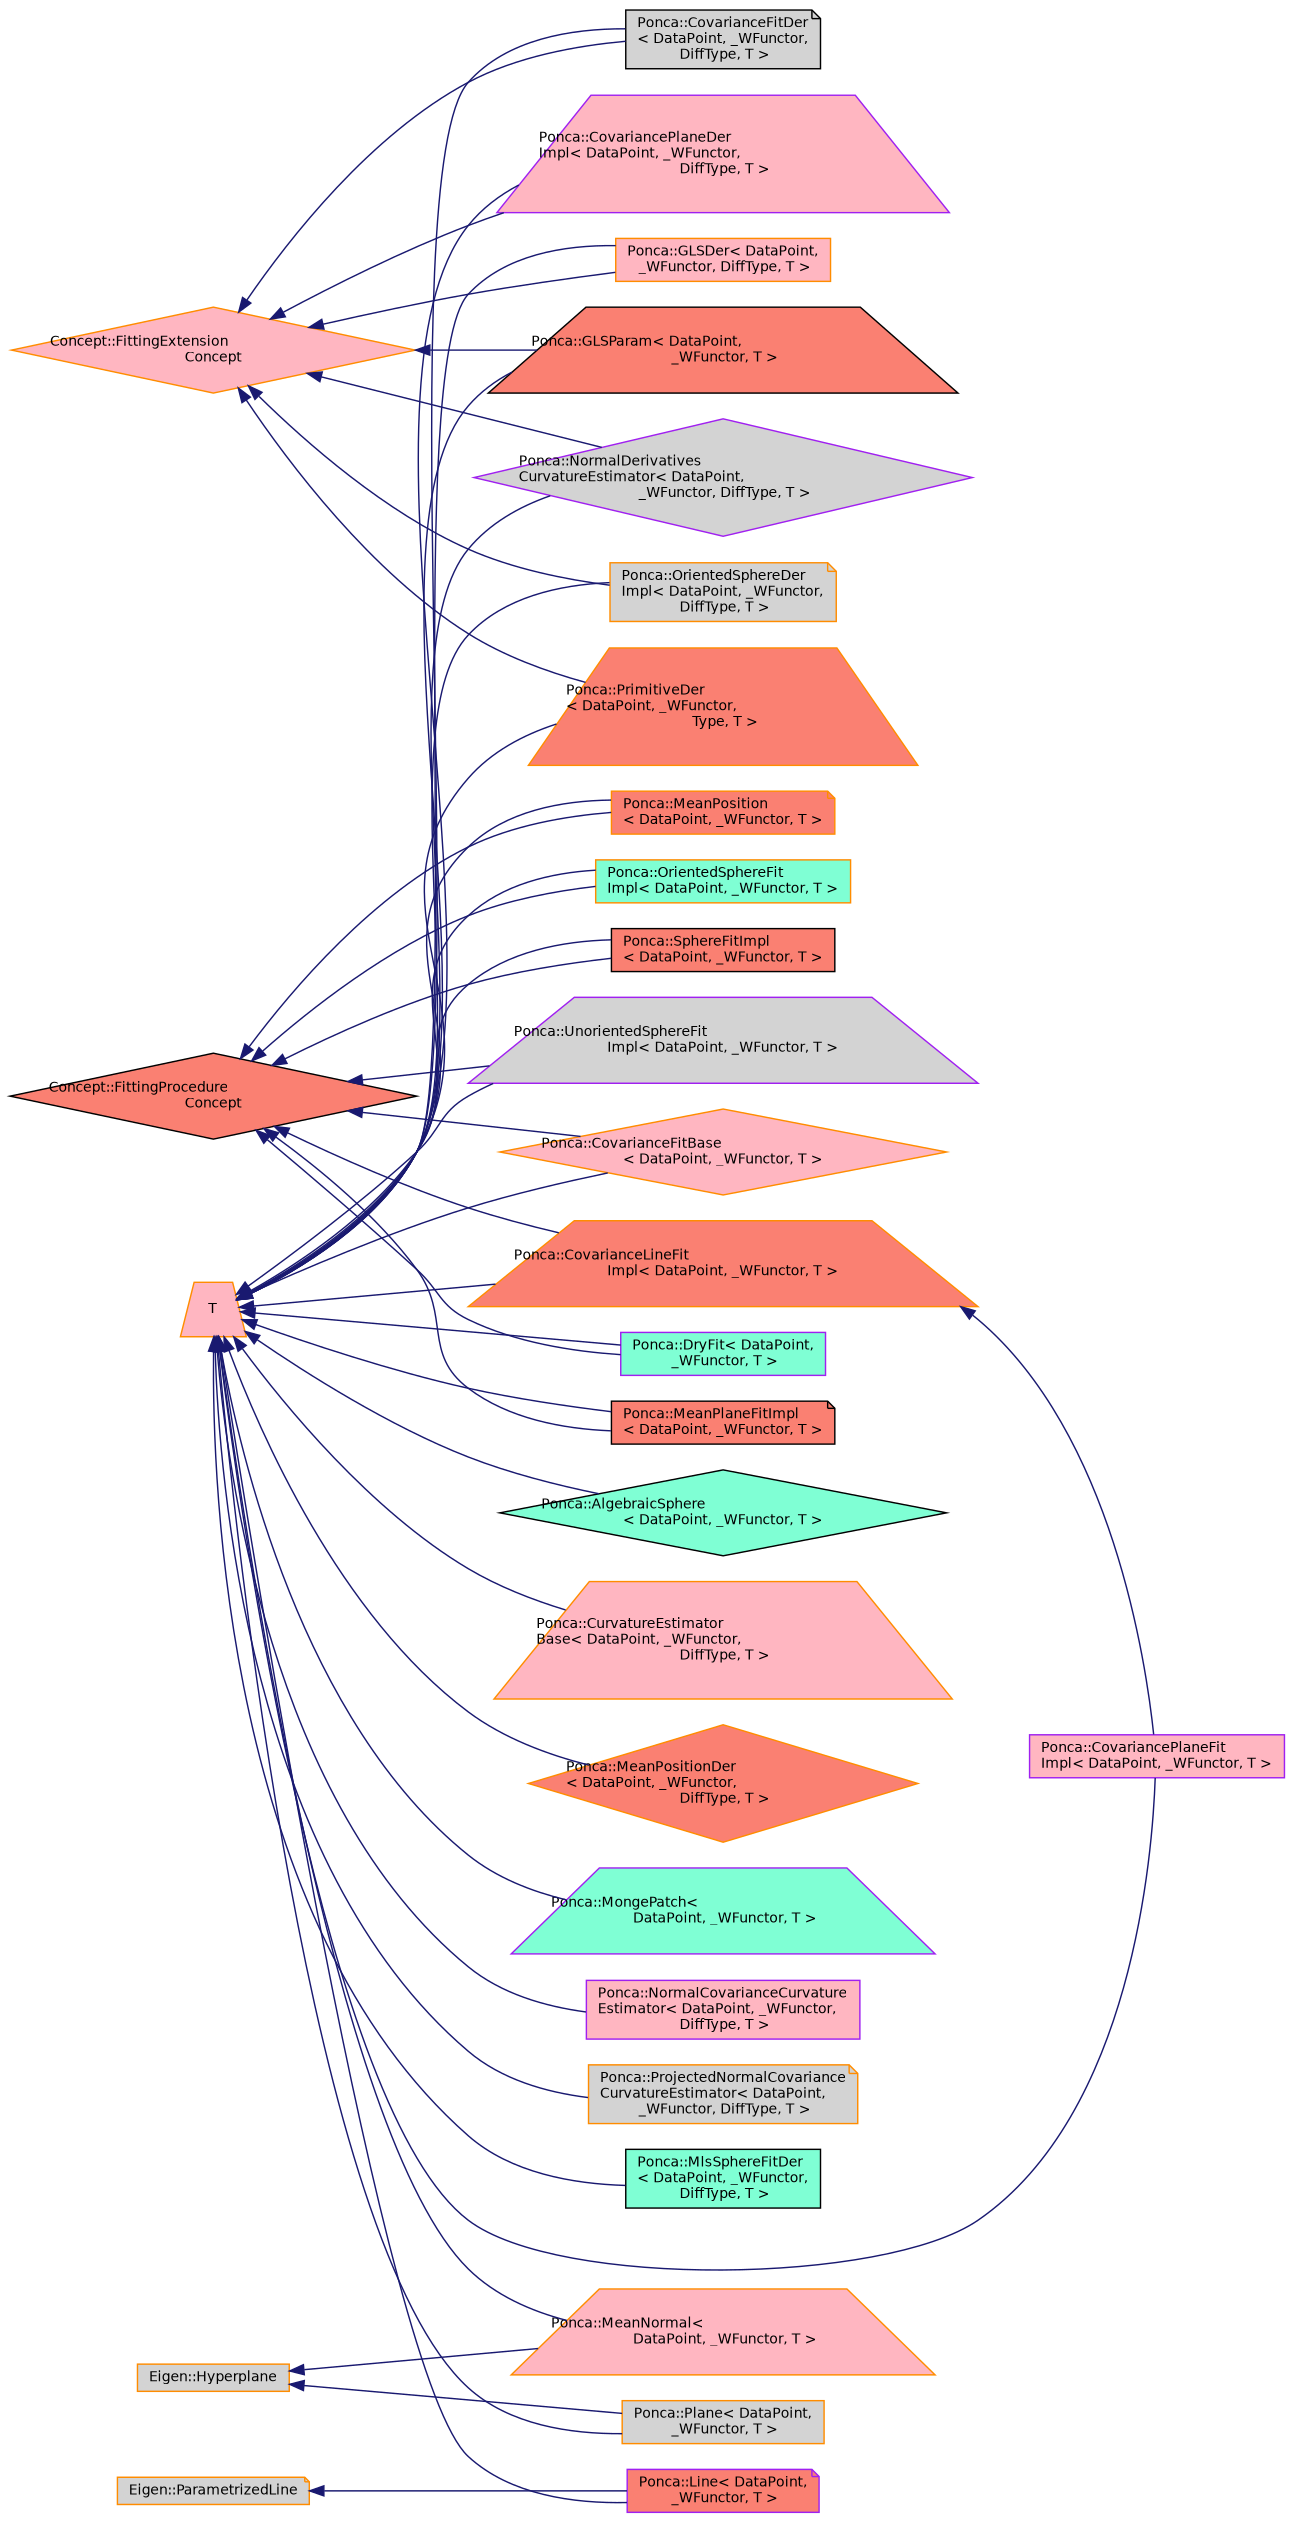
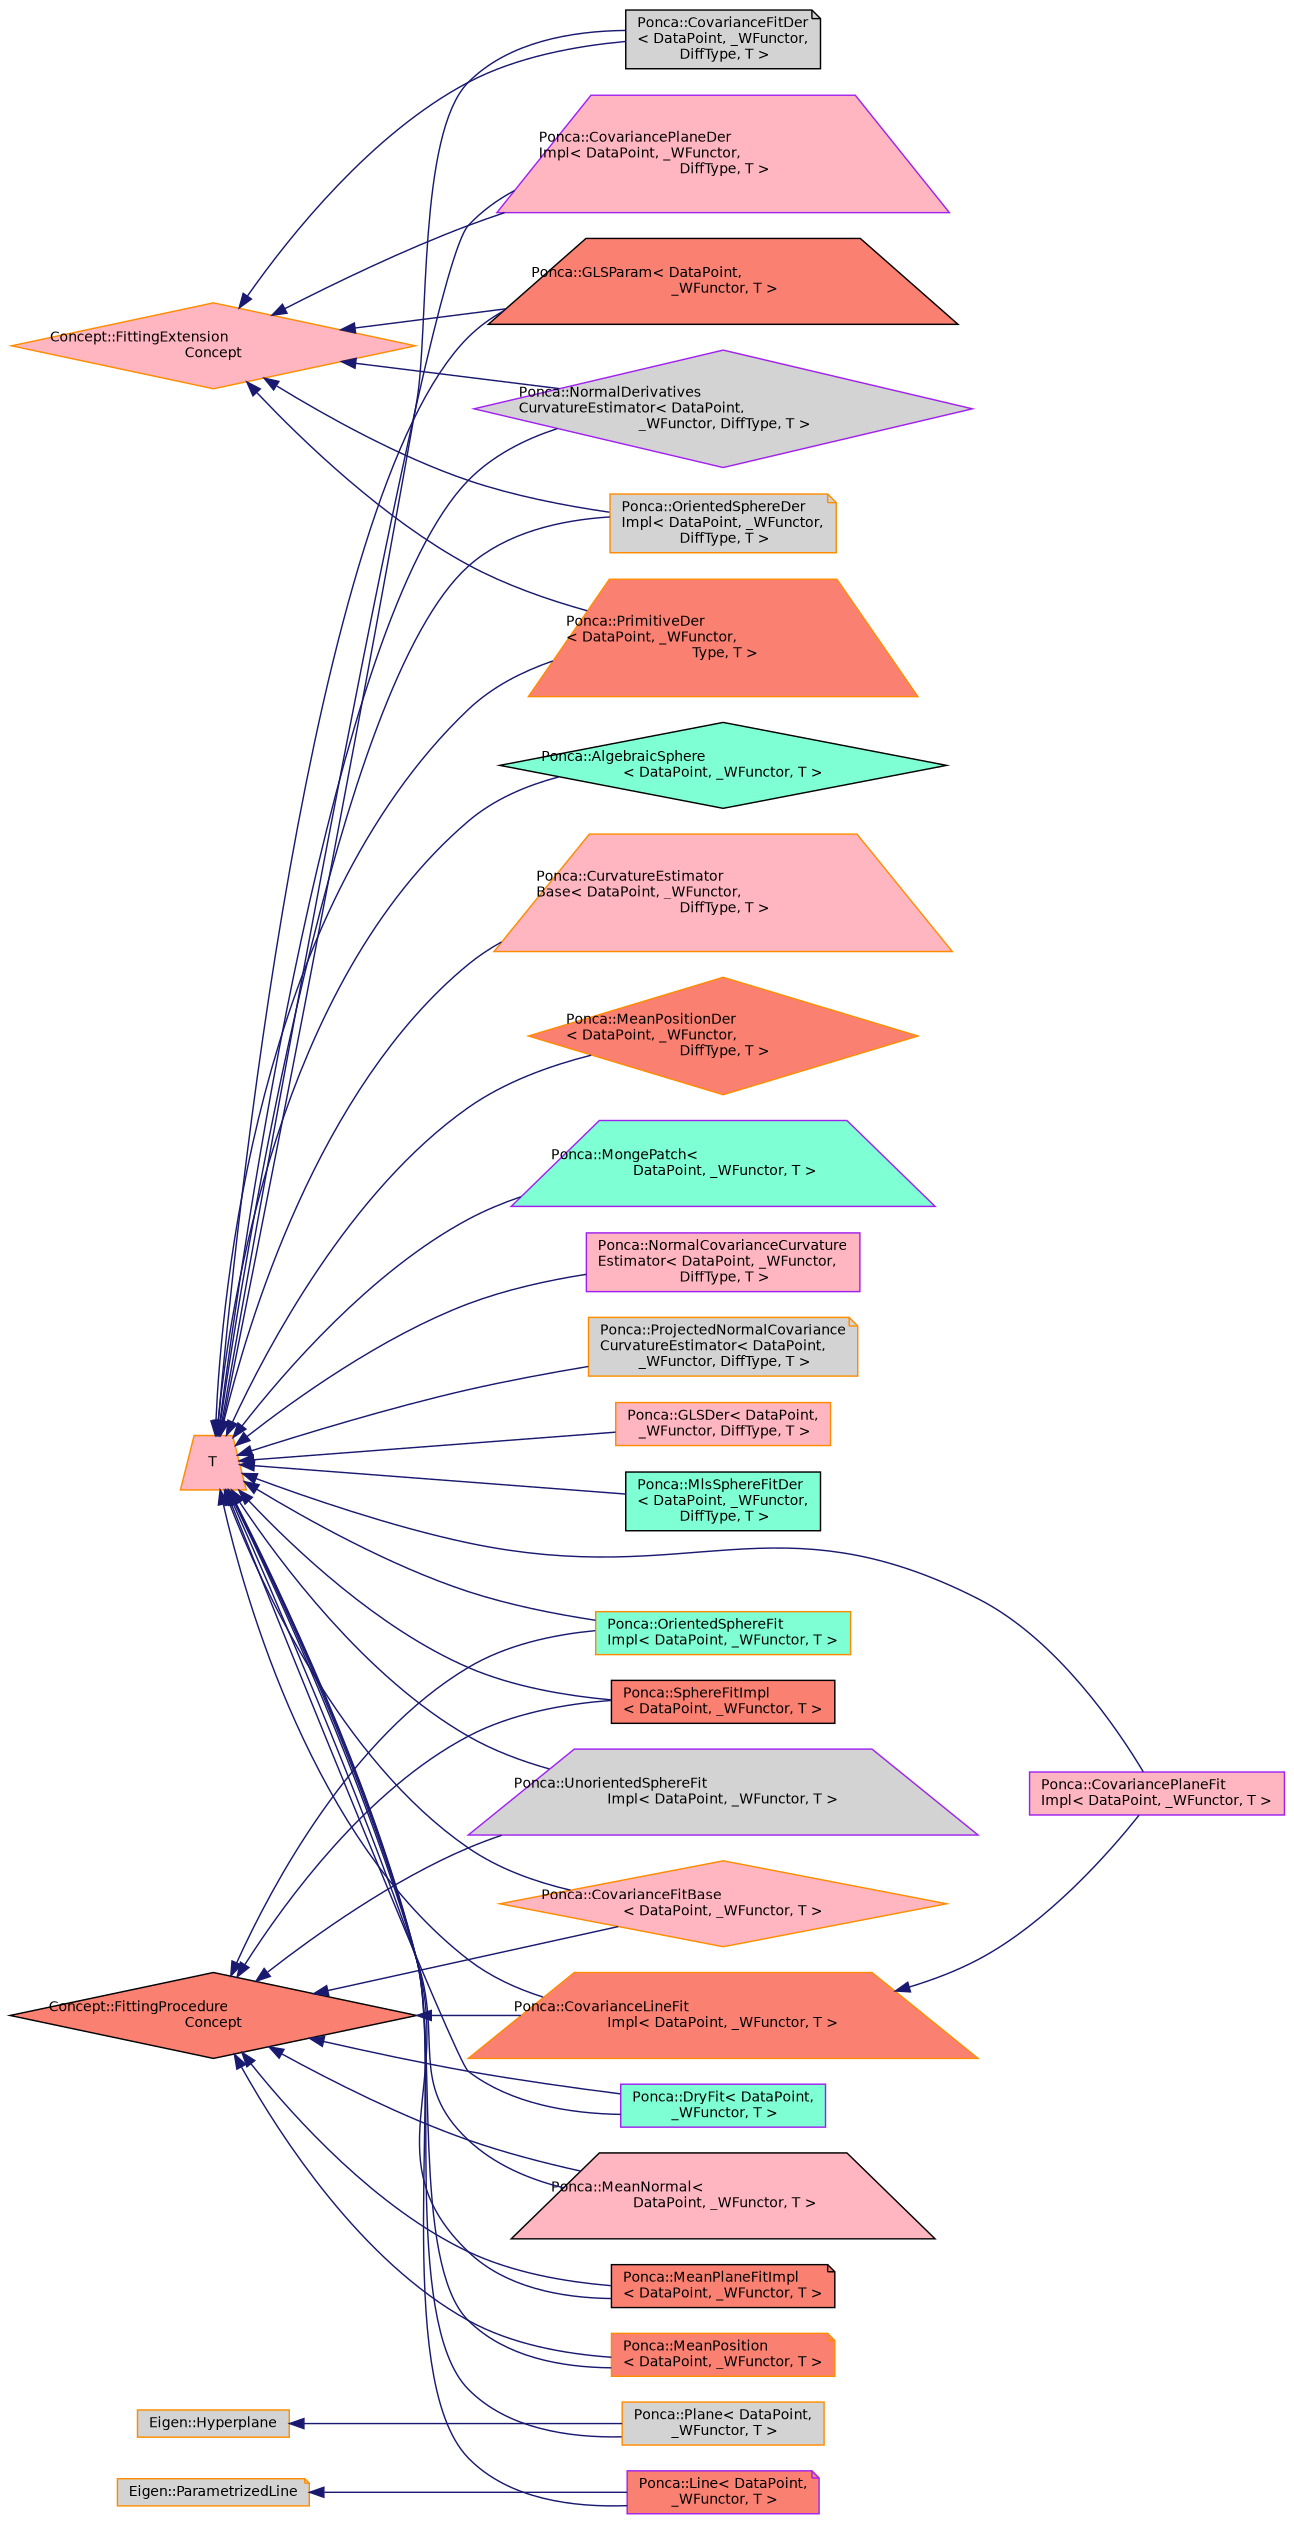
edge "Ponca::GLSDer< DataPoint, _WFunctor, DiffType, T >" -> "Concept::FittingExtension Concept": removed
node "Ponca::MeanNormal< DataPoint, _WFunctor, T >": color darkorange -> black
edge "Ponca::MeanNormal< DataPoint, _WFunctor, T >" -> "Eigen::Hyperplane": now "Ponca::MeanNormal< DataPoint, _WFunctor, T >" -> "Concept::FittingProcedure Concept"
